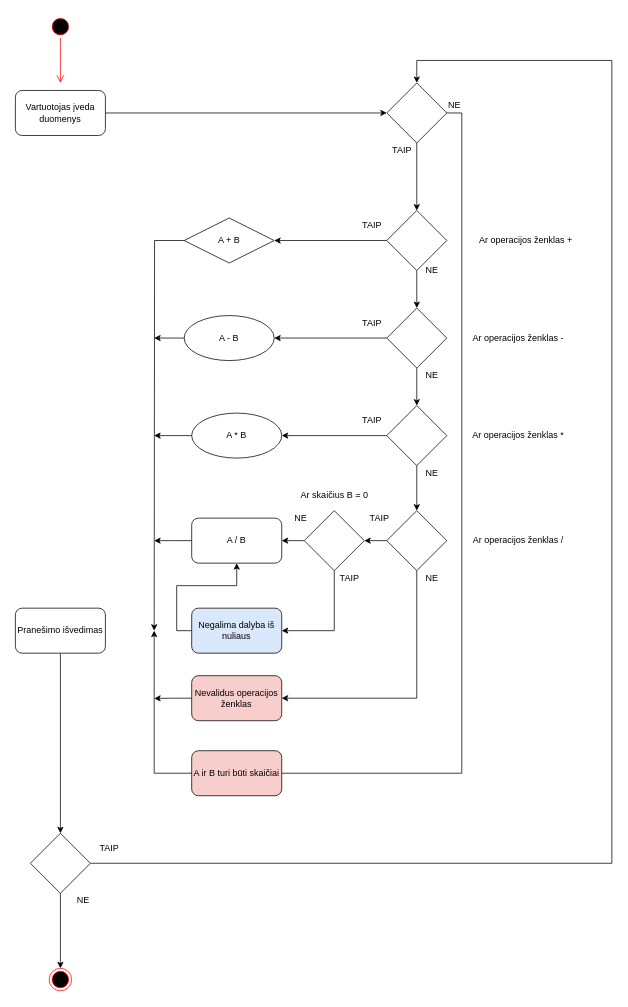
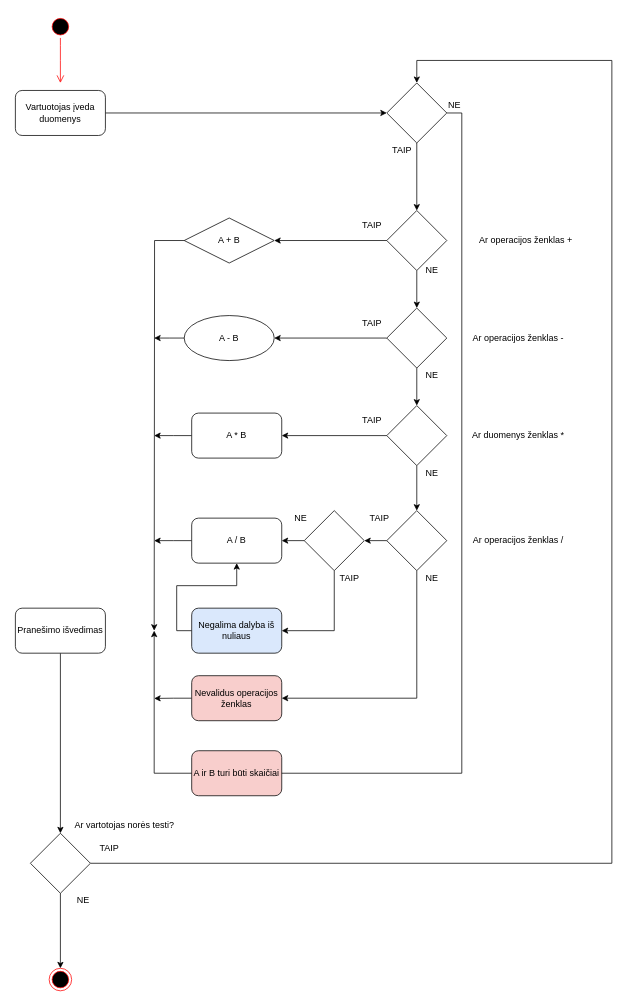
node "A * B": shape ellipse -> rounded rectangle
node "Ar operacijos ženklas *": label "Ar operacijos ženklas *" -> "Ar duomenys ženklas *"
node "Ar skaičius B = 0": removed
node "Ar vartotojas norės testi?": added
